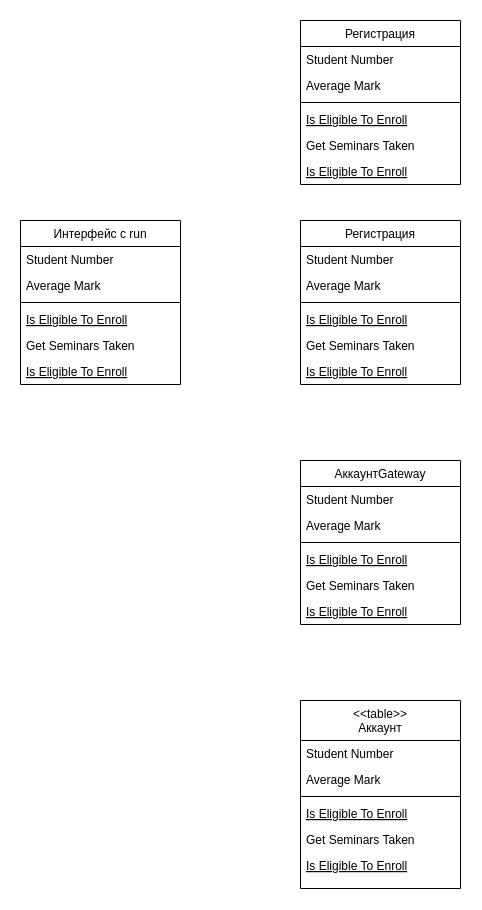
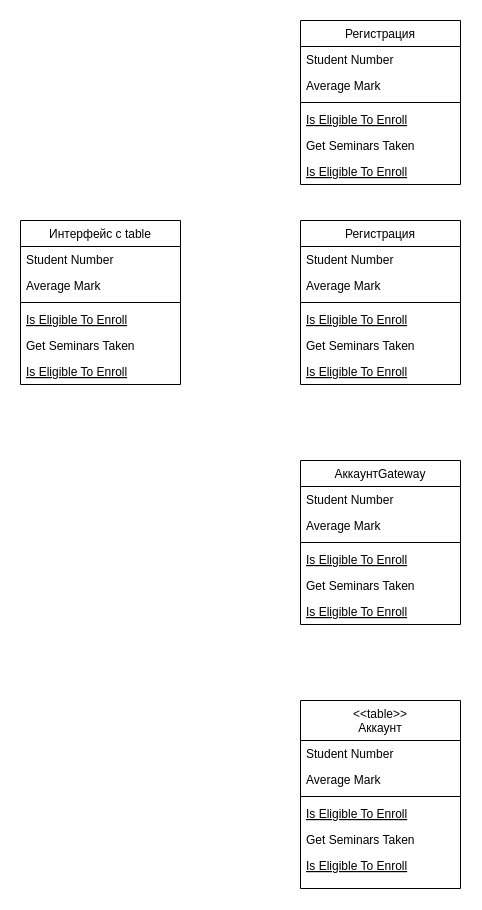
node "Интерфейс с run": label "Интерфейс с run" -> "Интерфейс с table"
